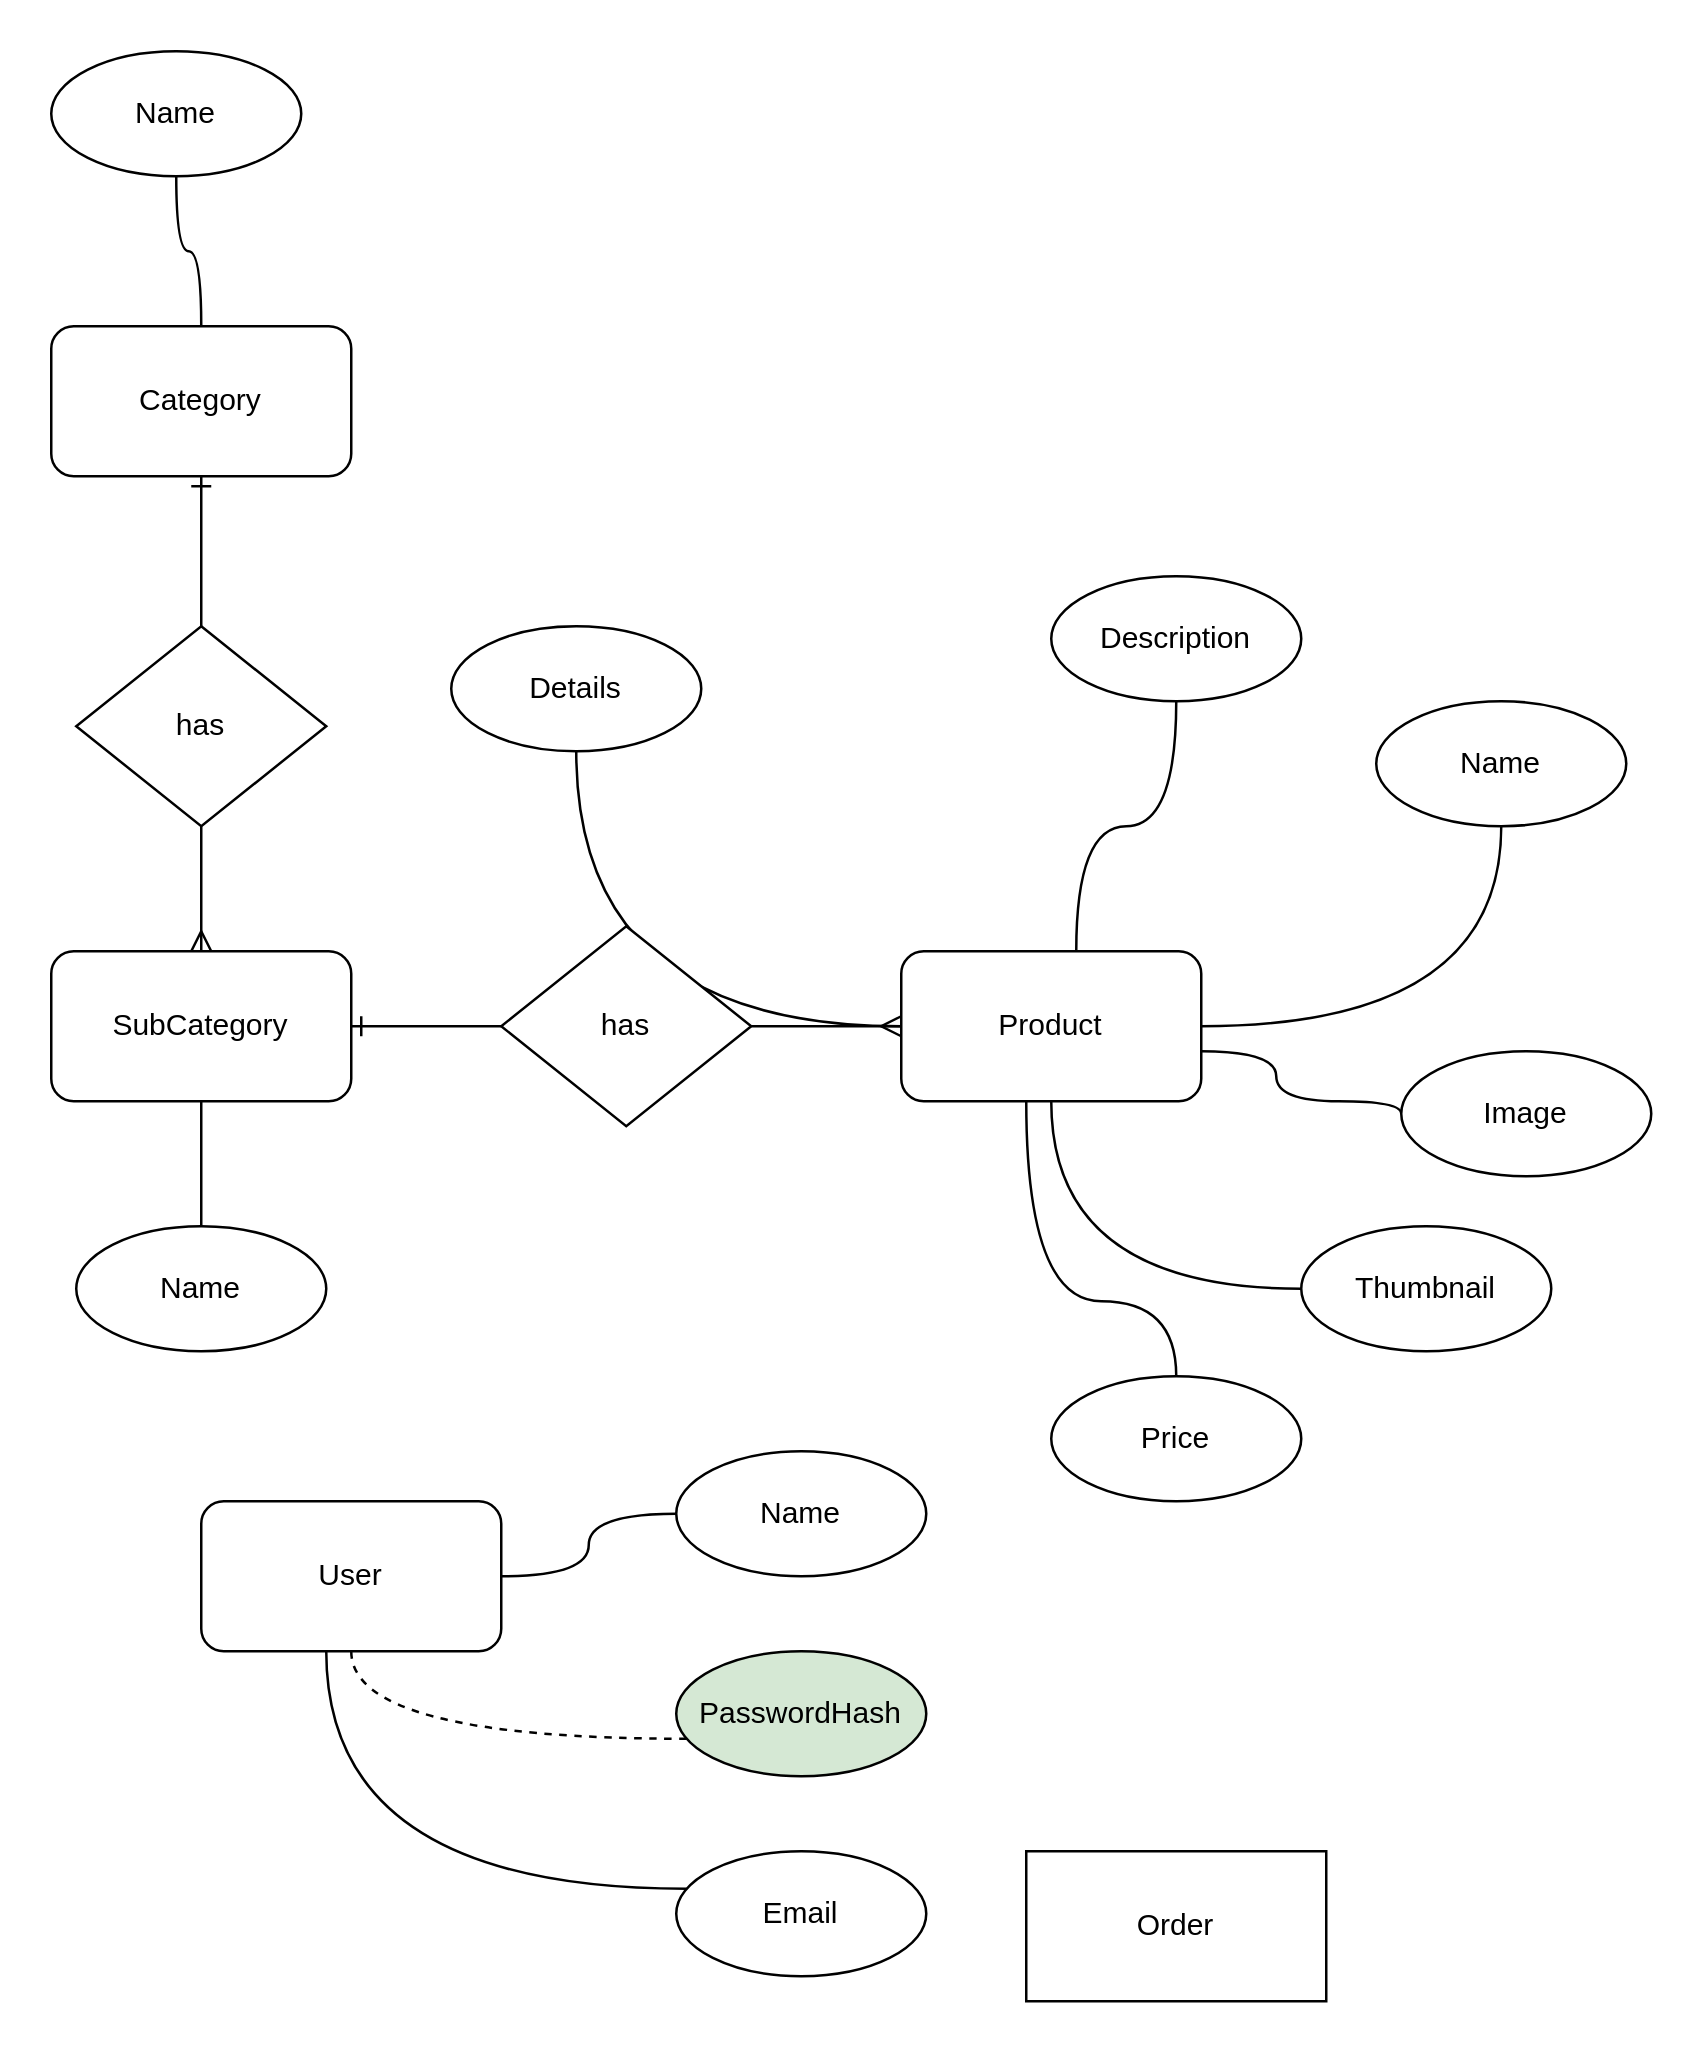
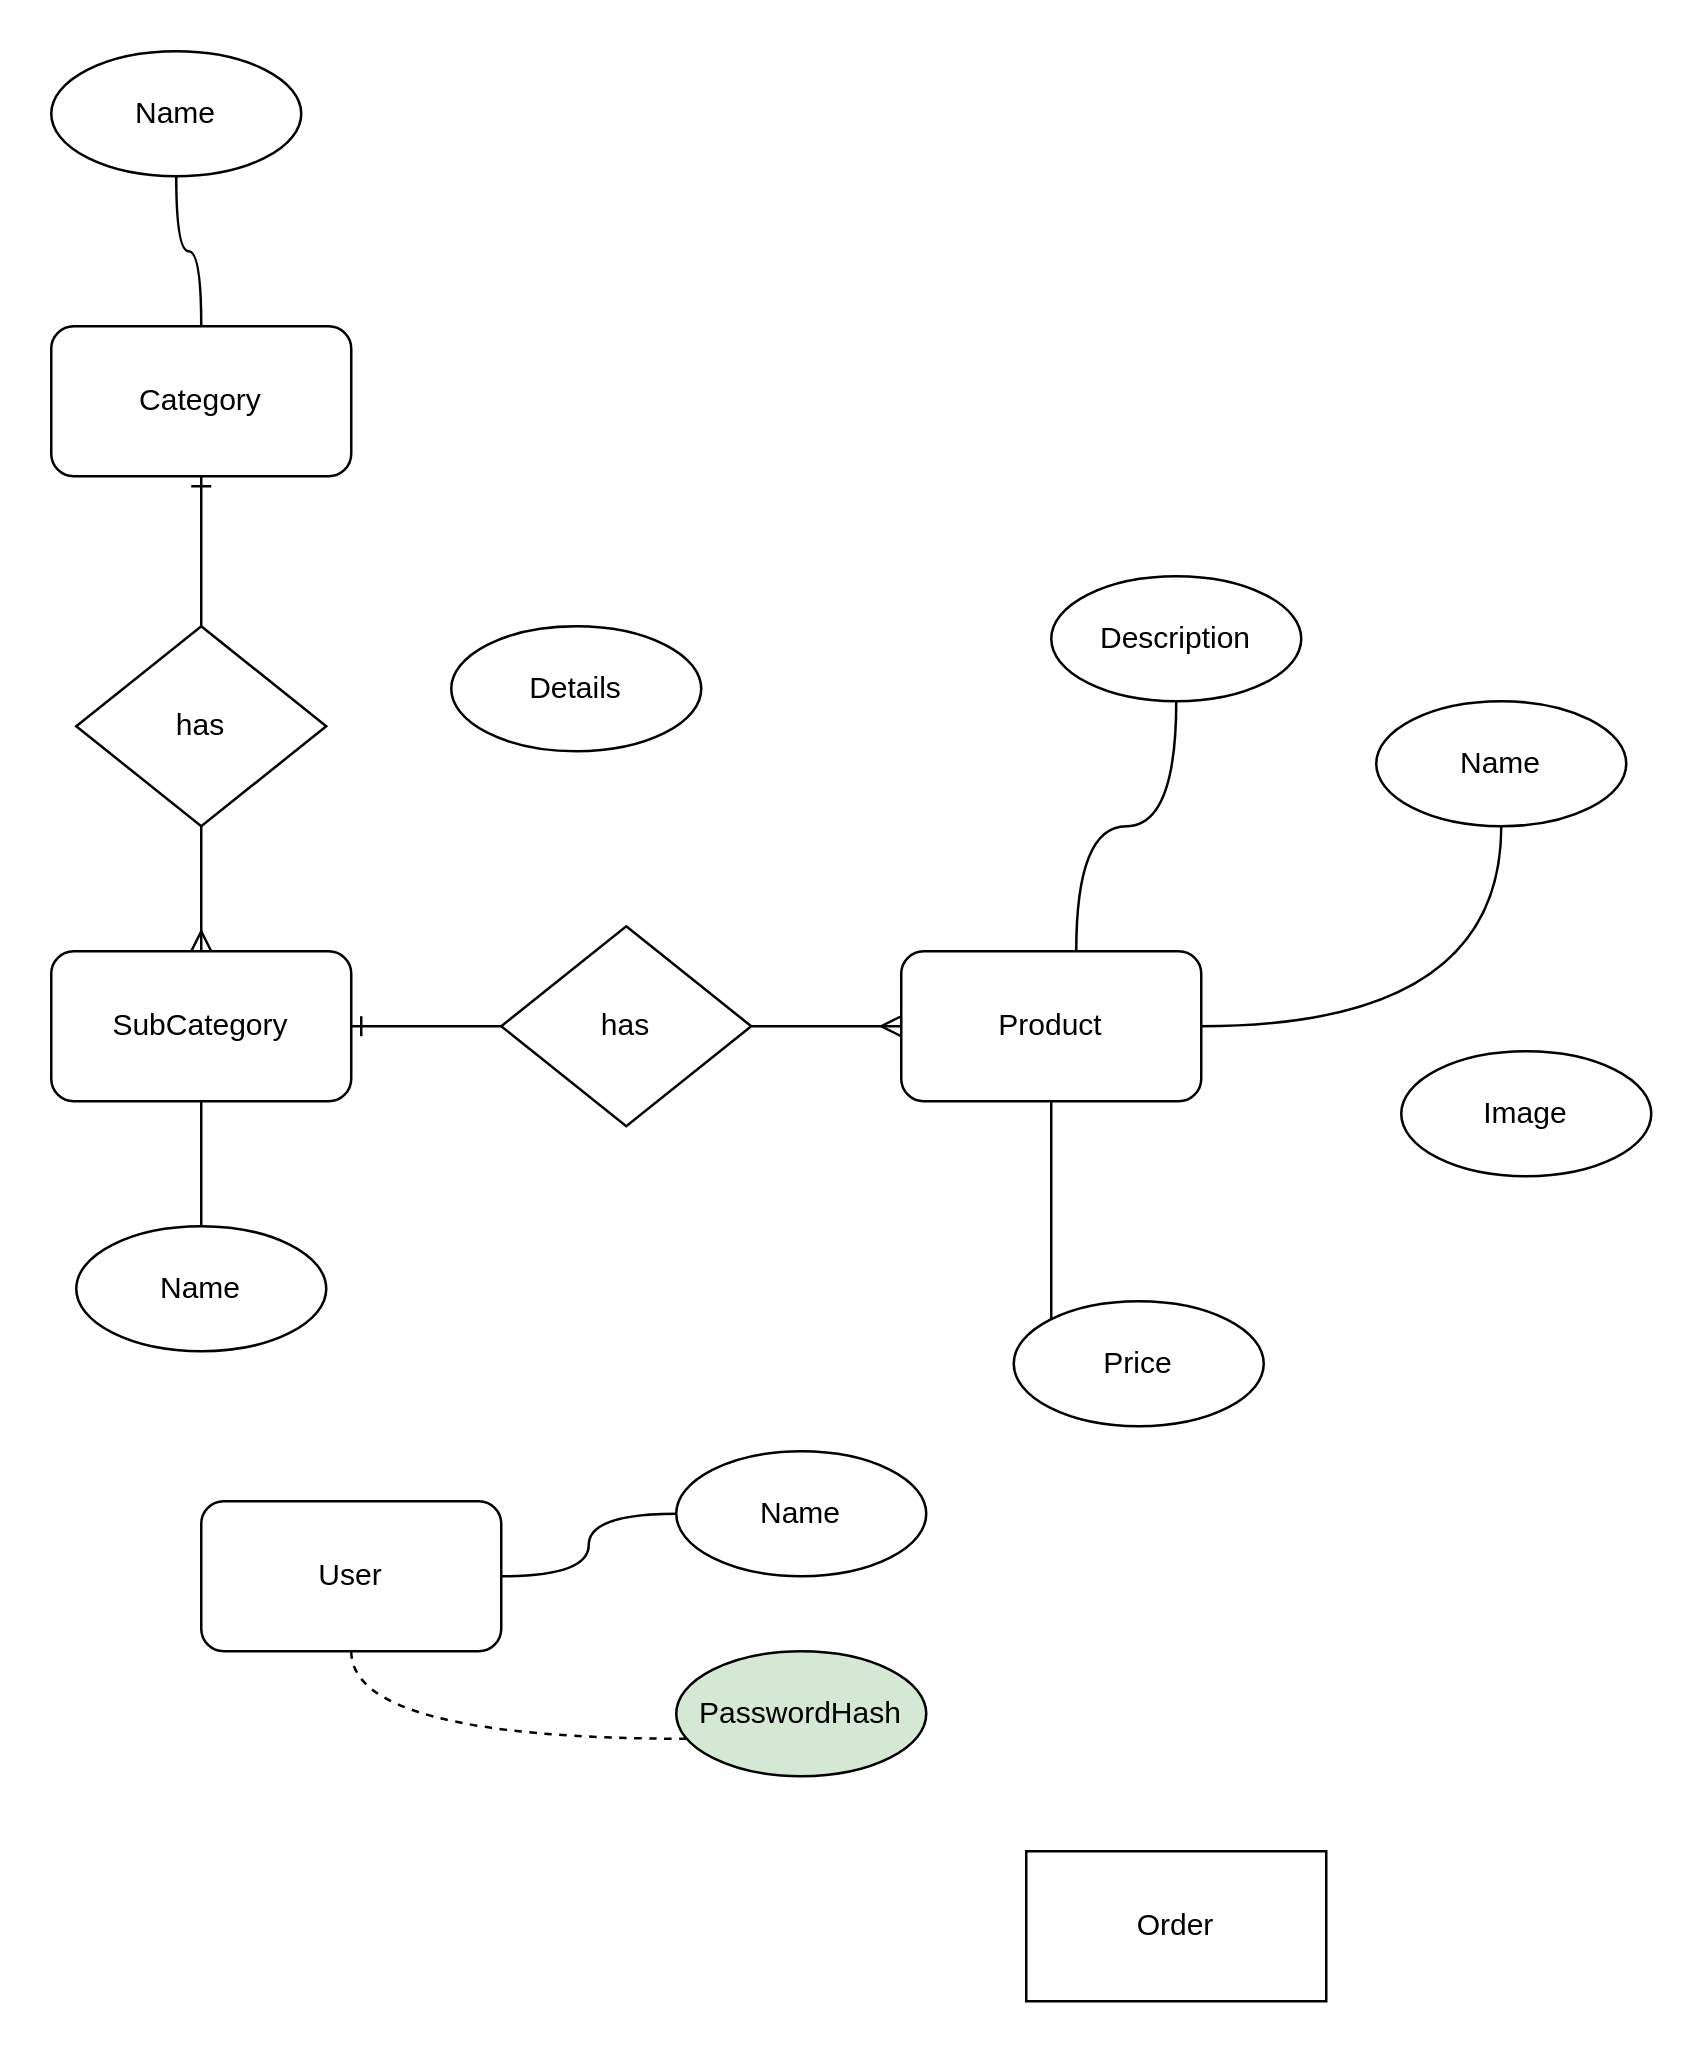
edge "Details" -- "Product": removed
edge "Product" -- "Image": removed
edge "Product" -- "Thumbnail": removed
node "Thumbnail": removed
node "Price": moved (1176, 1439) -> (1139, 1364)
edge "User" -- "Email": removed
node "Email": removed
